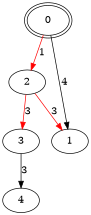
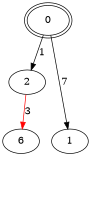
edge "0" -> "2": color red -> black
edge "0" -> "1": label "4" -> "7"
edge "2" -> "1": removed, label "3"
node "3": label "3" -> "6"
node "4": removed
